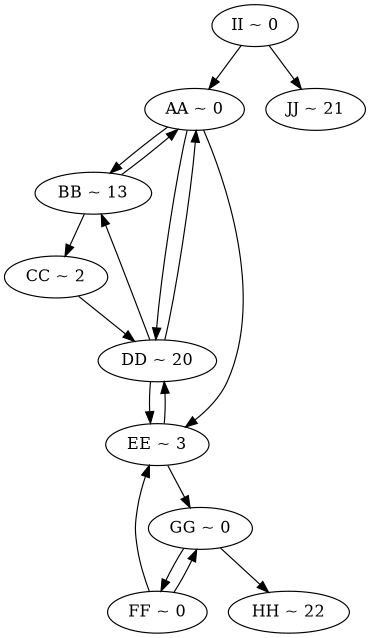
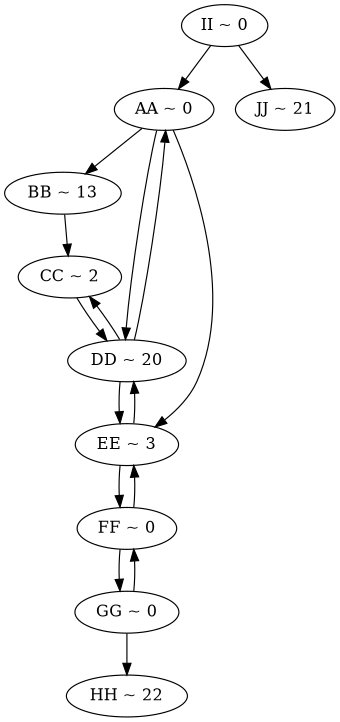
edge "BB ~ 13" -> "AA ~ 0": removed
edge "DD ~ 20" -> "BB ~ 13": now "DD ~ 20" -> "CC ~ 2"
edge "EE ~ 3" -> "GG ~ 0": now "EE ~ 3" -> "FF ~ 0"
